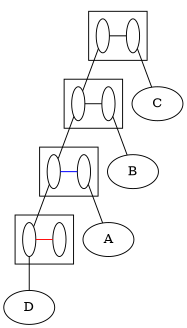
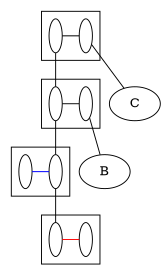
node "A": removed
node "D": removed
